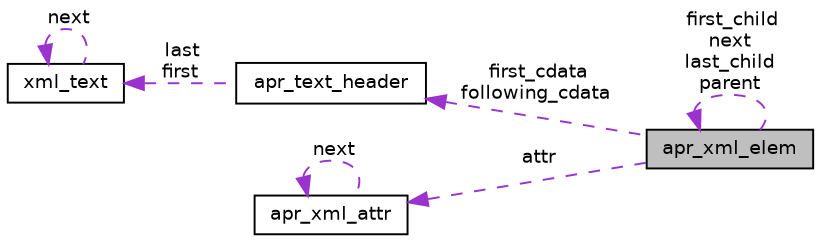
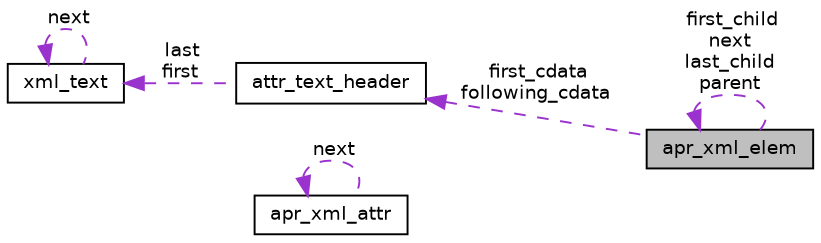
node "apr_text_header": label "apr_text_header" -> "attr_text_header"
edge "apr_xml_elem" -> "apr_xml_attr": removed, label "attr"
